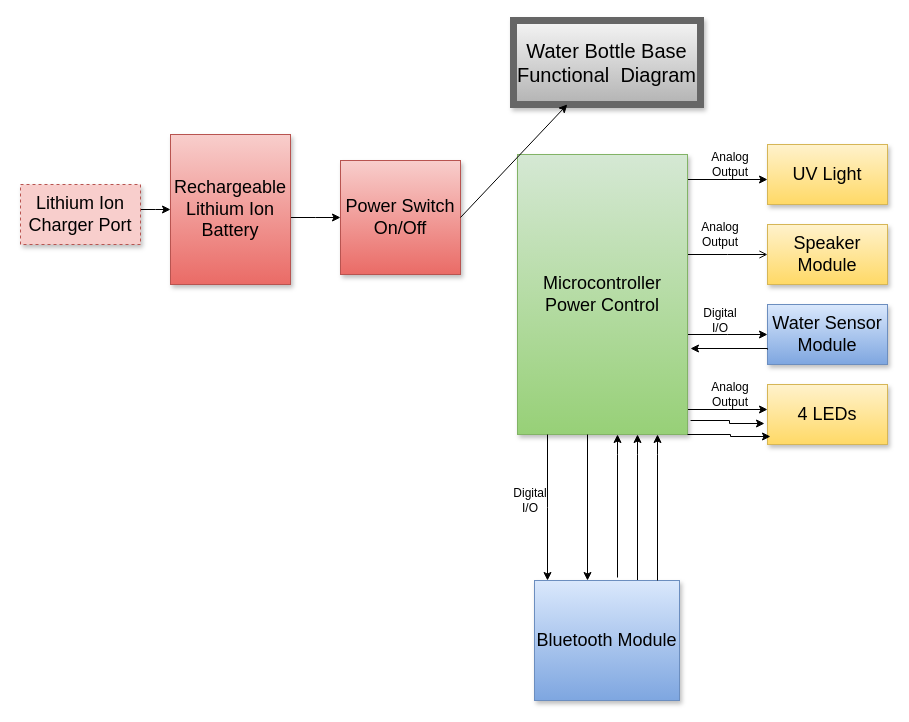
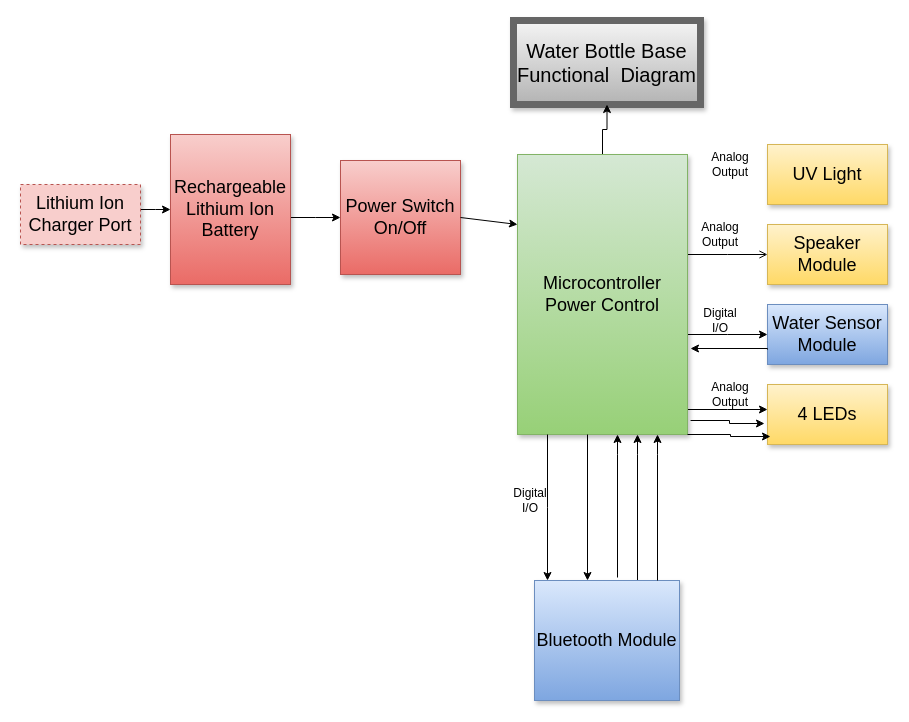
edge "Power Switch On/Off" -> "Water Bottle Base Functional Diagram": now "Power Switch On/Off" -> "Microcontroller Power Control"
edge "Microcontroller Power Control" -> "UV Light": now "Microcontroller Power Control" -> "Water Bottle Base Functional Diagram"
